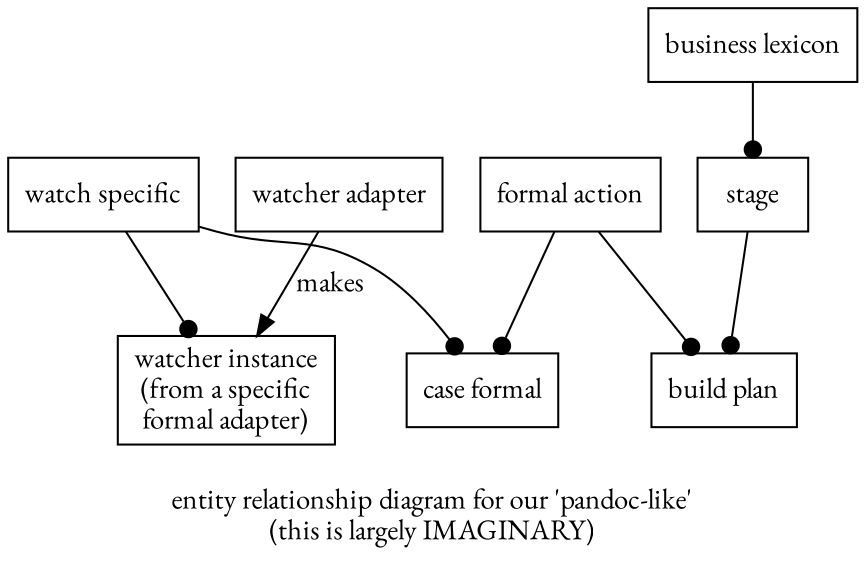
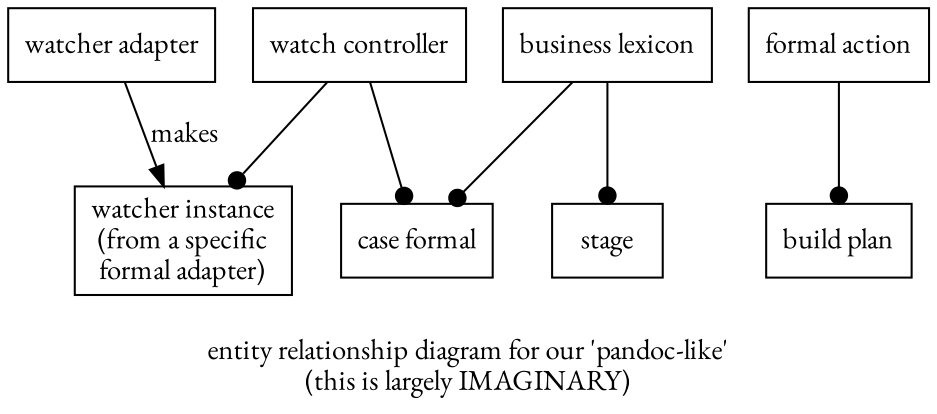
node "watch specific": label "watch specific" -> "watch controller"
edge "stage" -> "build plan": removed
edge "formal action" -> "case formal": now "business lexicon" -> "case formal"
